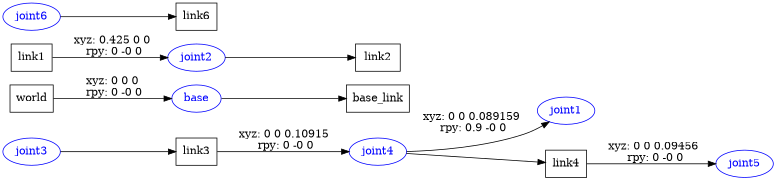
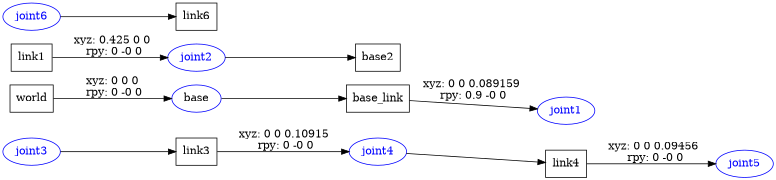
node "link2": label "link2" -> "base2"
node "base": fontcolor blue -> black
edge "joint4" -> "joint1": now "base_link" -> "joint1"
